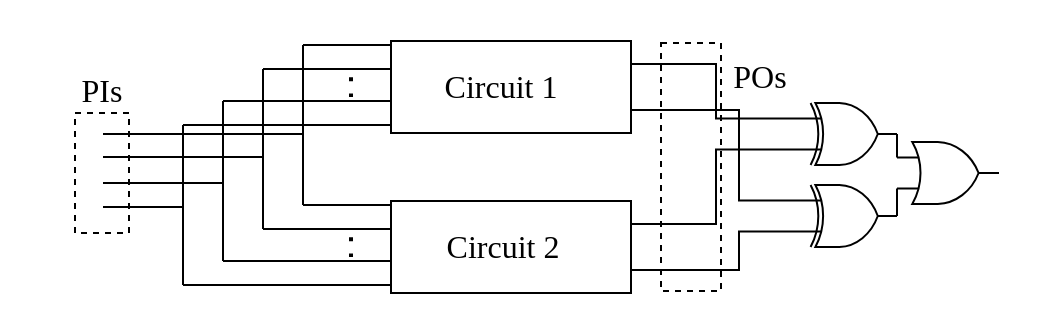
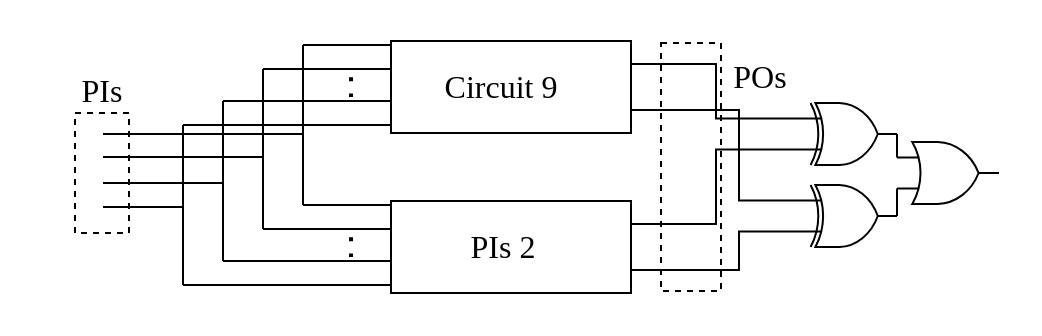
node "Circuit 1": label "Circuit 1" -> "Circuit 9"
node "Circuit 2": label "Circuit 2" -> "PIs 2"
